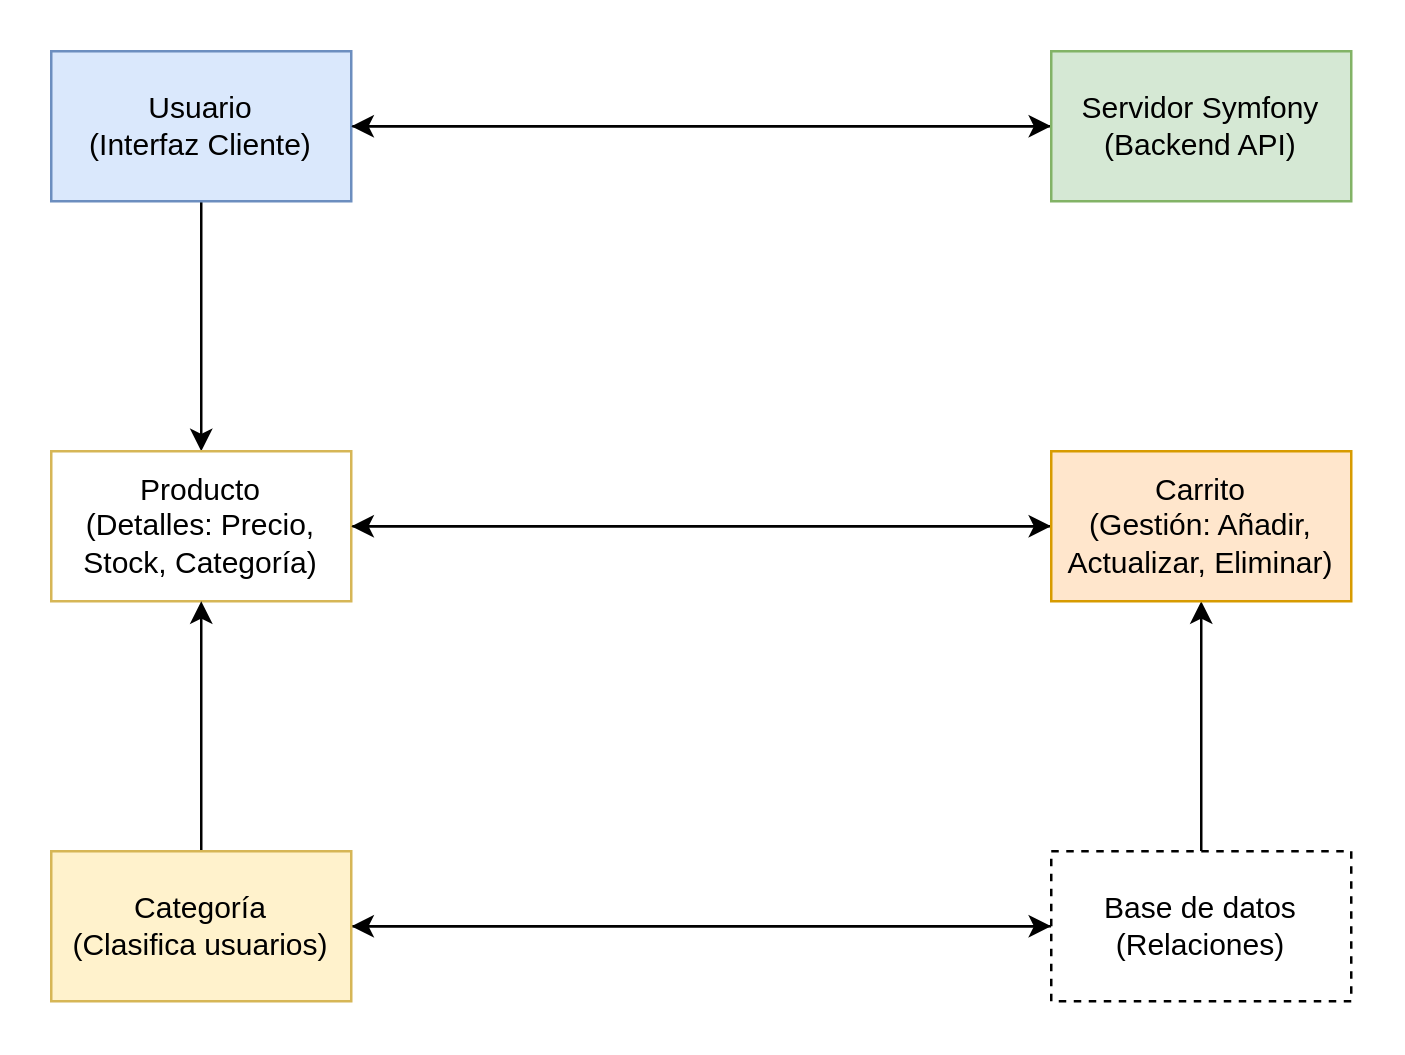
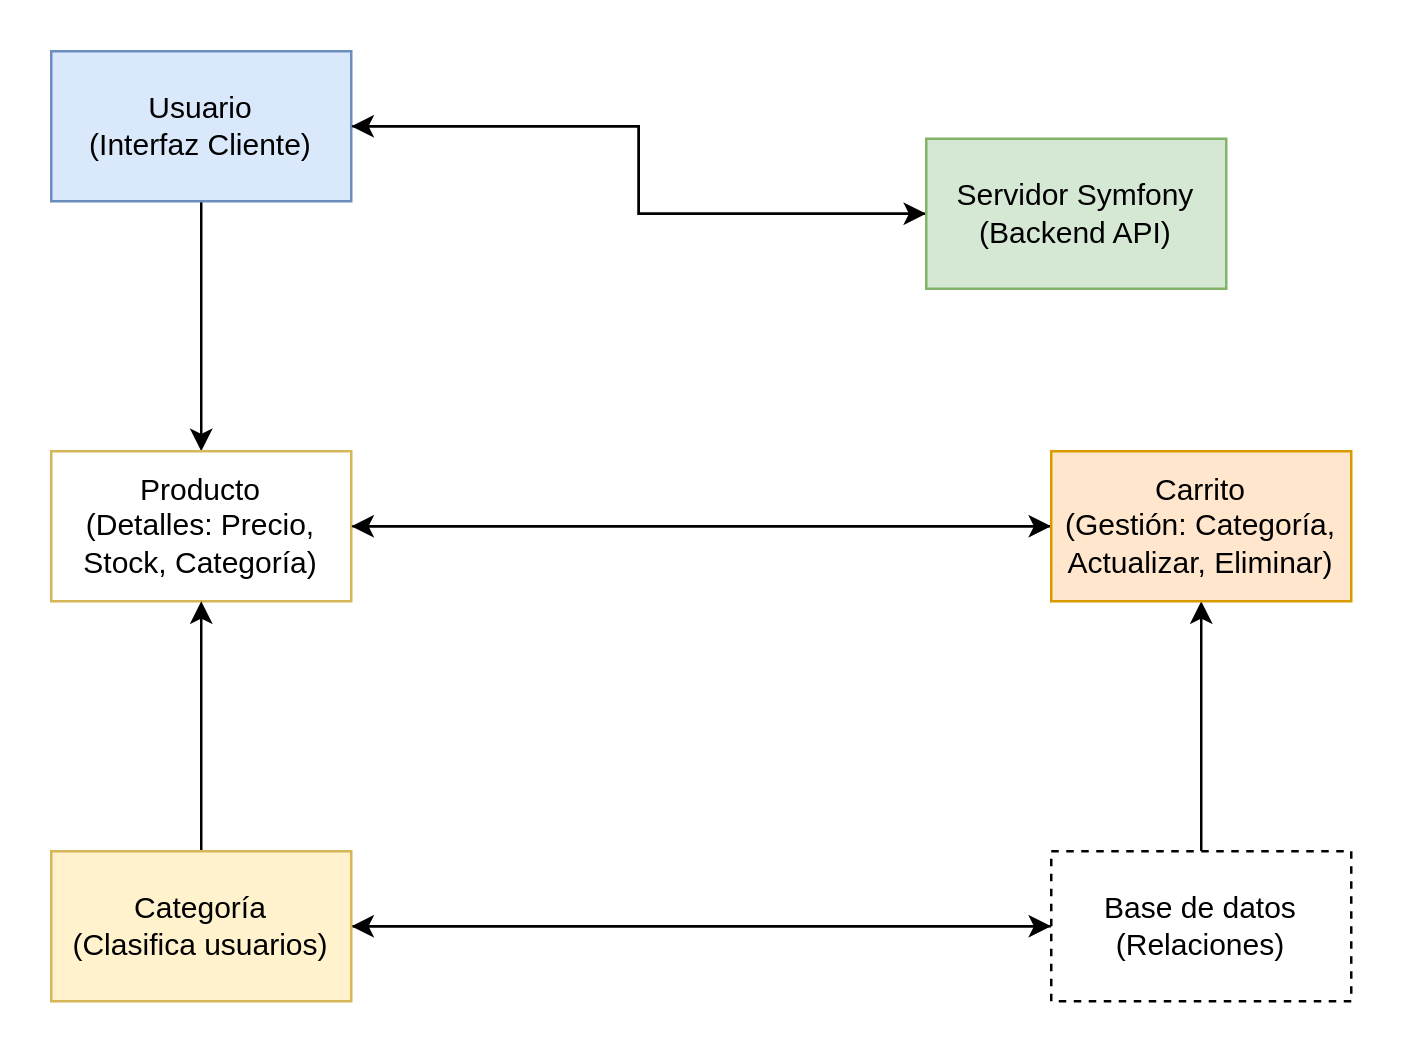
node "Servidor Symfony (Backend API)": moved (1201, 126) -> (1076, 214)
node "Carrito (Gestión: Añadir, Actualizar, Eliminar)": label "Carrito (Gestión: Añadir, Actualizar, Eliminar)" -> "Carrito (Gestión: Categoría, Actualizar, Eliminar)"
